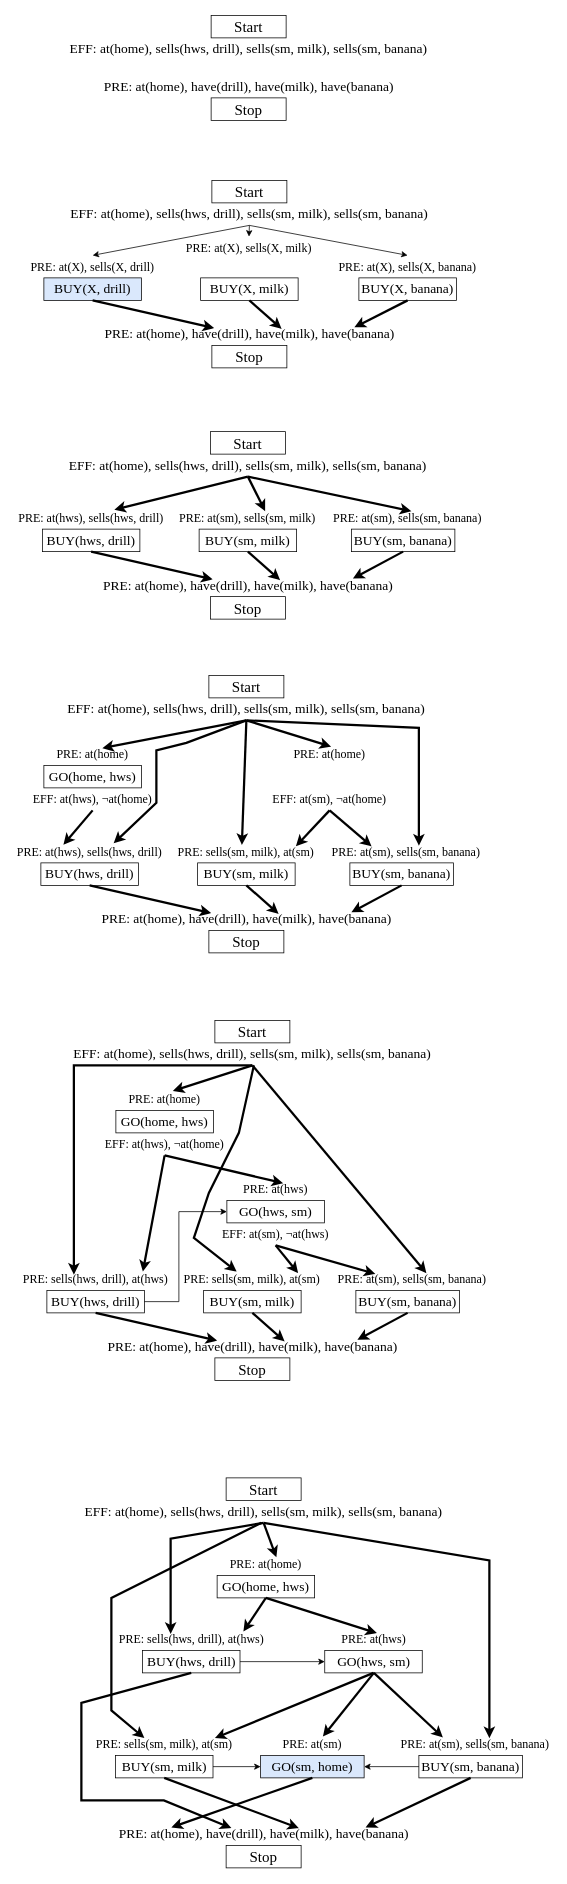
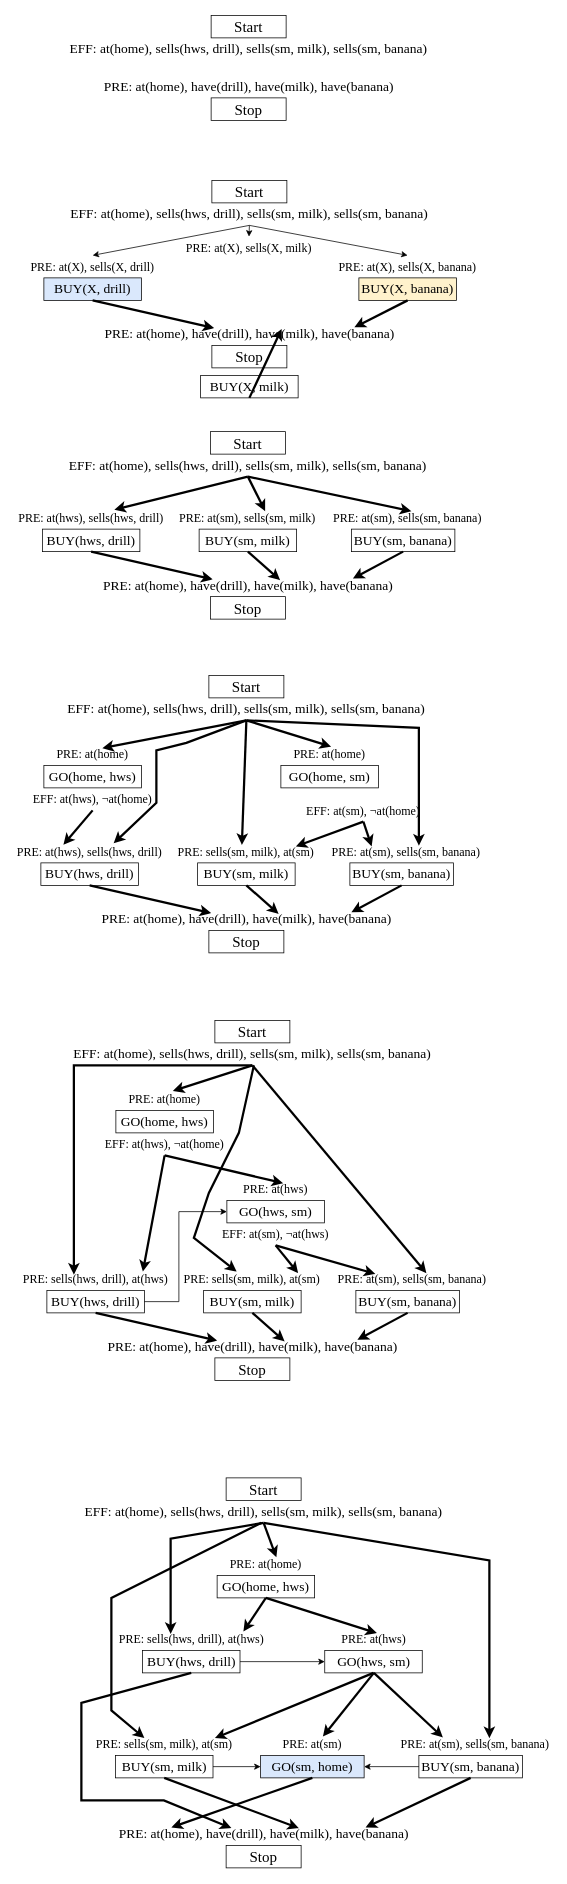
node "BUY(X, milk)": moved (249, 289) -> (249, 387)
node "BUY(X, banana)": fillcolor #ffffff -> #fff2cc
node "GO(home, sm)": added
node "EFF: at(sm), ¬at(home)": moved (330, 799) -> (363, 810)
